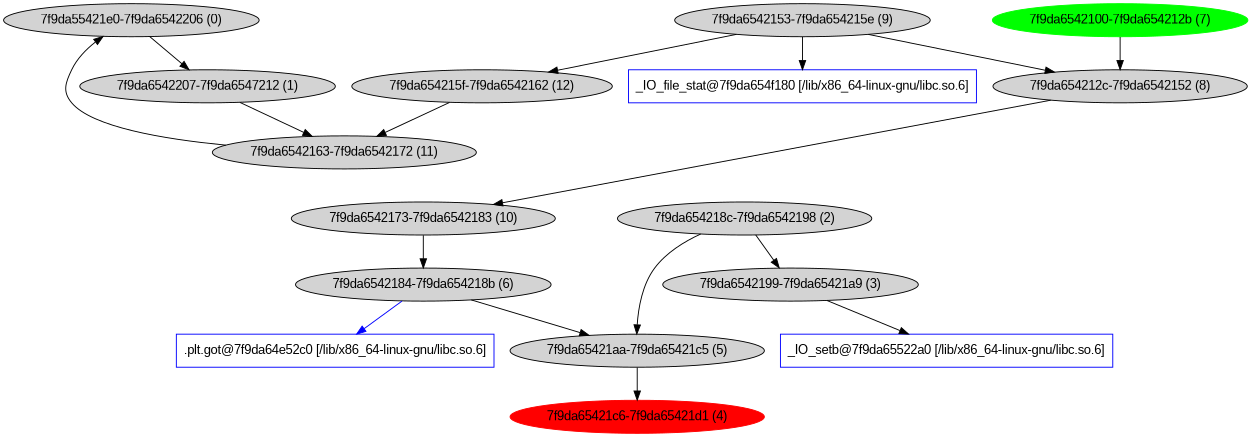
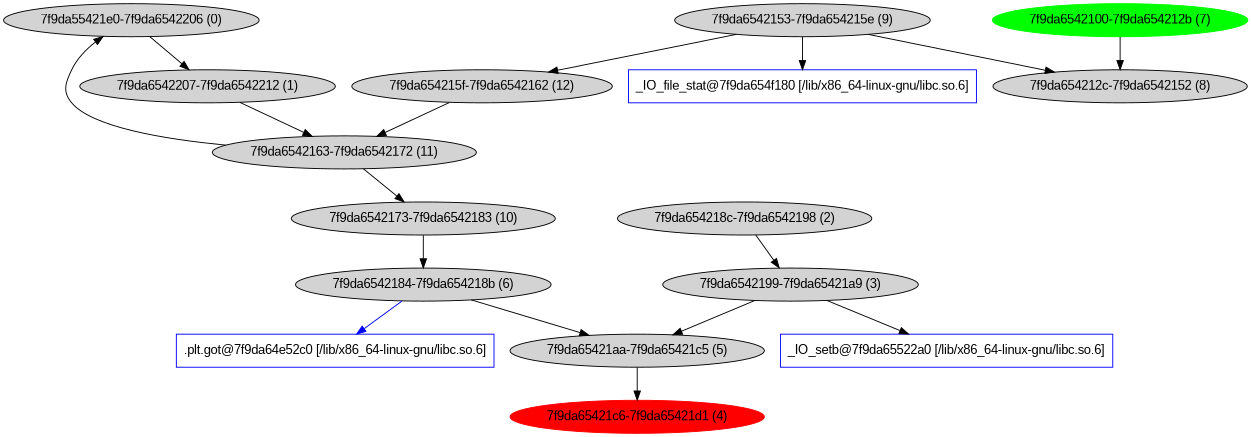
node "7f9da6542207-7f9da6547212 (1)": label "7f9da6542207-7f9da6547212 (1)" -> "7f9da6542207-7f9da6542212 (1)"
edge "7f9da654212c-7f9da6542152 (8)" -> "7f9da6542173-7f9da6542183 (10)": now "7f9da6542163-7f9da6542172 (11)" -> "7f9da6542173-7f9da6542183 (10)"
edge "7f9da654218c-7f9da6542198 (2)" -> "7f9da65421aa-7f9da65421c5 (5)": now "7f9da6542199-7f9da65421a9 (3)" -> "7f9da65421aa-7f9da65421c5 (5)"
